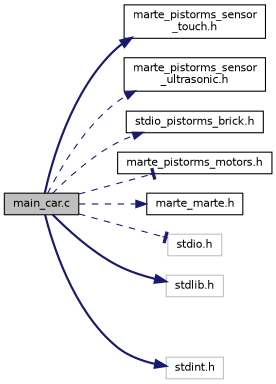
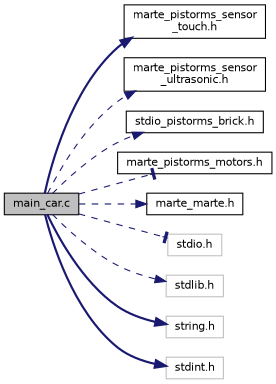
edge "main_car.c" -> "stdlib.h": style bold -> dashed
node "string.h": added
